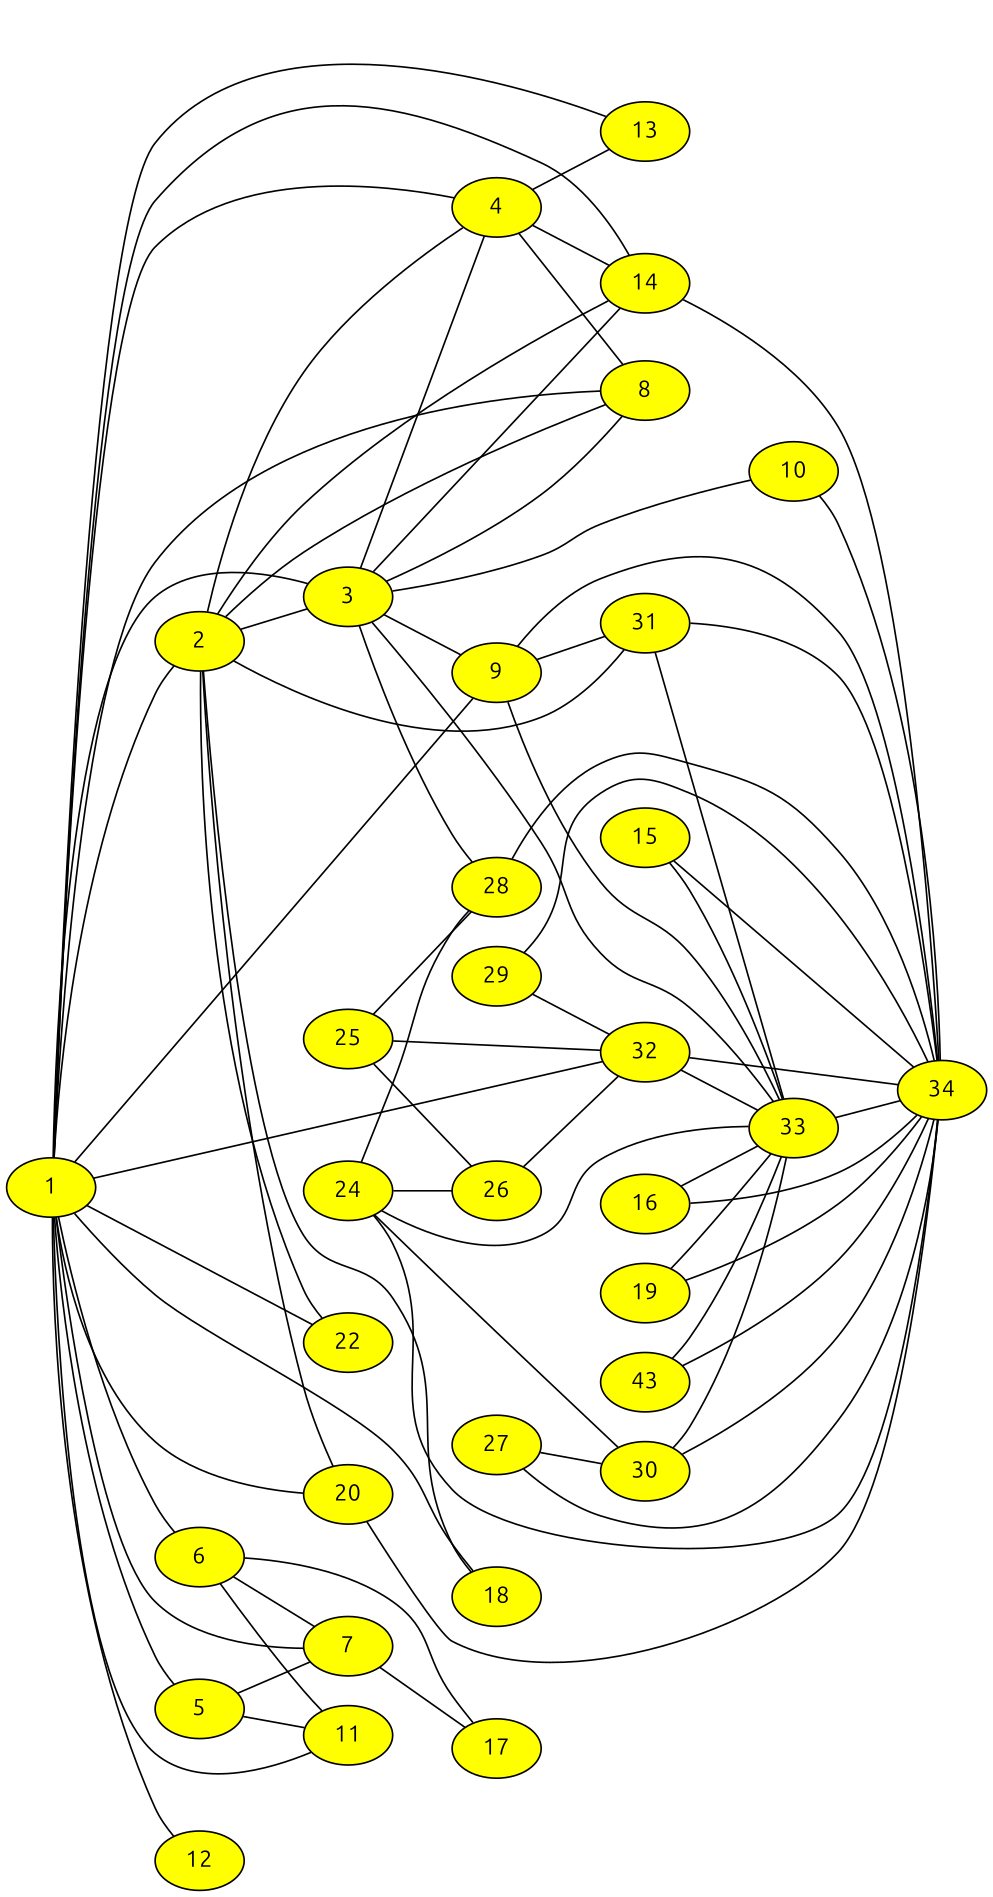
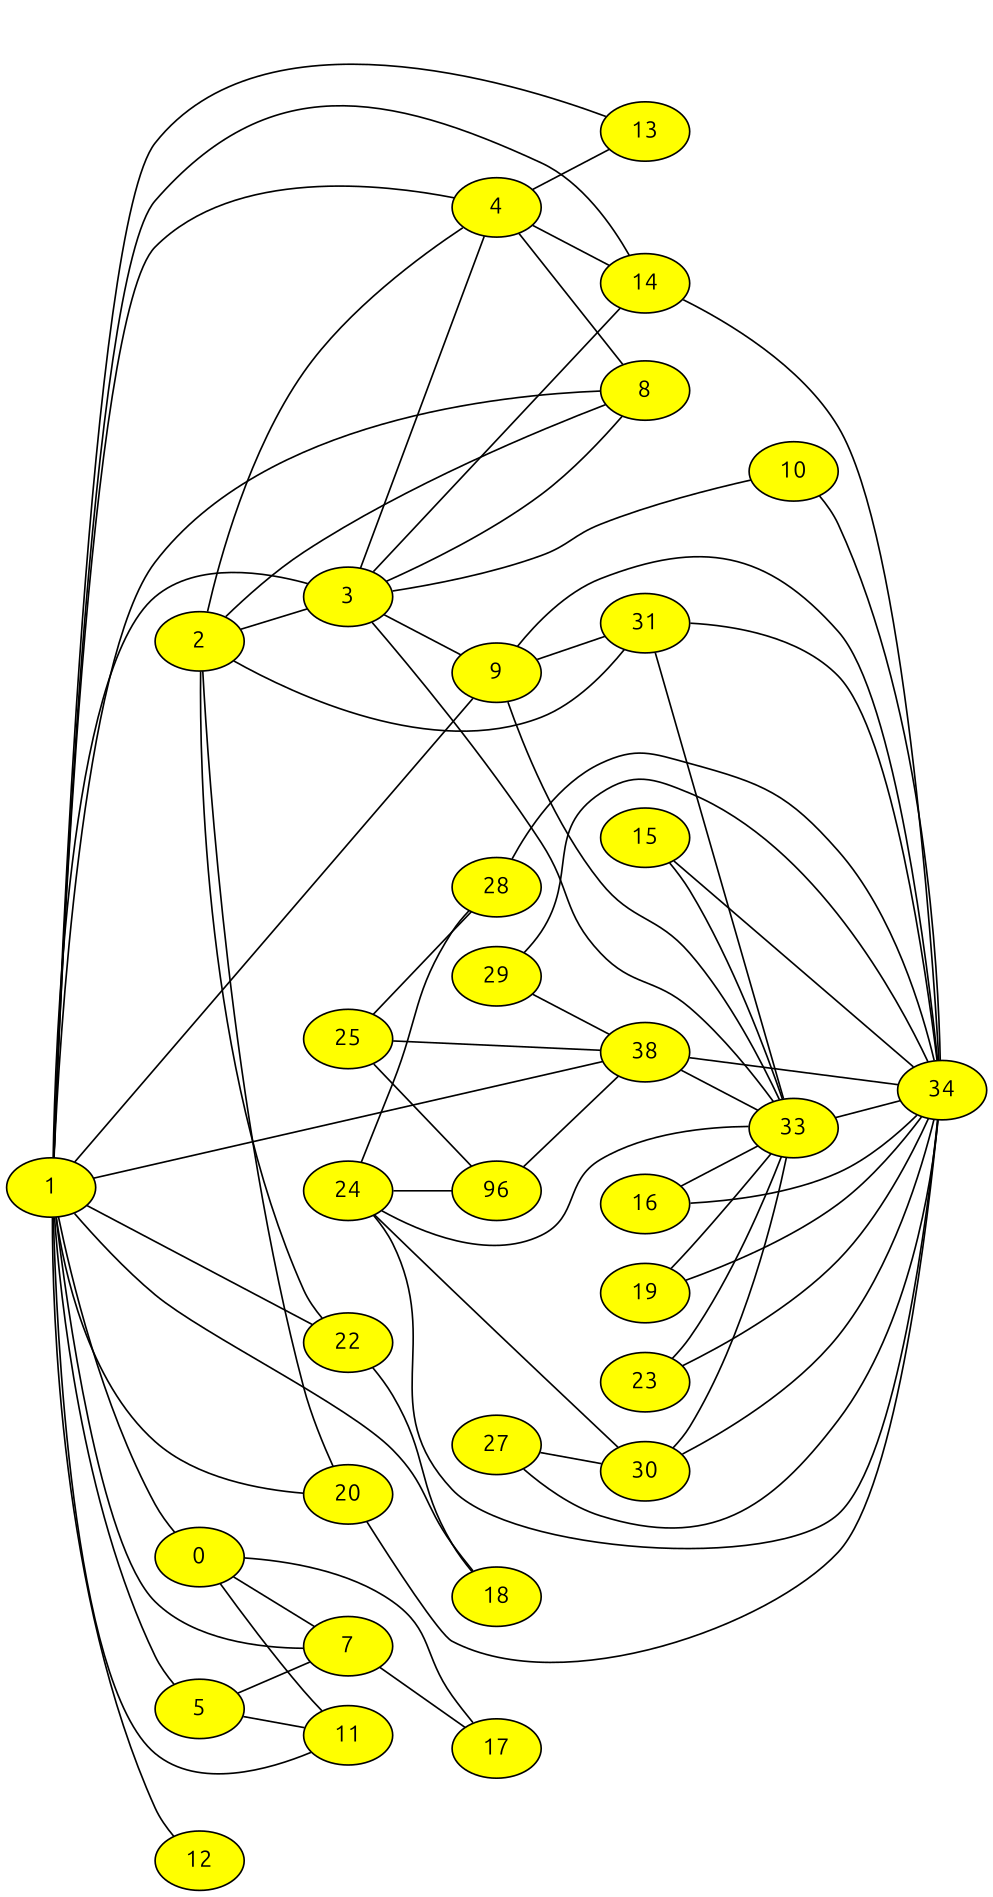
edge "14" -- "2": removed
edge "3" -- "28": removed
edge "2" -- "1": removed
node "32": label "32" -> "38"
edge "2" -- "18": now "22" -- "18"
node "26": label "26" -> "96"
node "43": label "43" -> "23"
node "6": label "6" -> "0"
